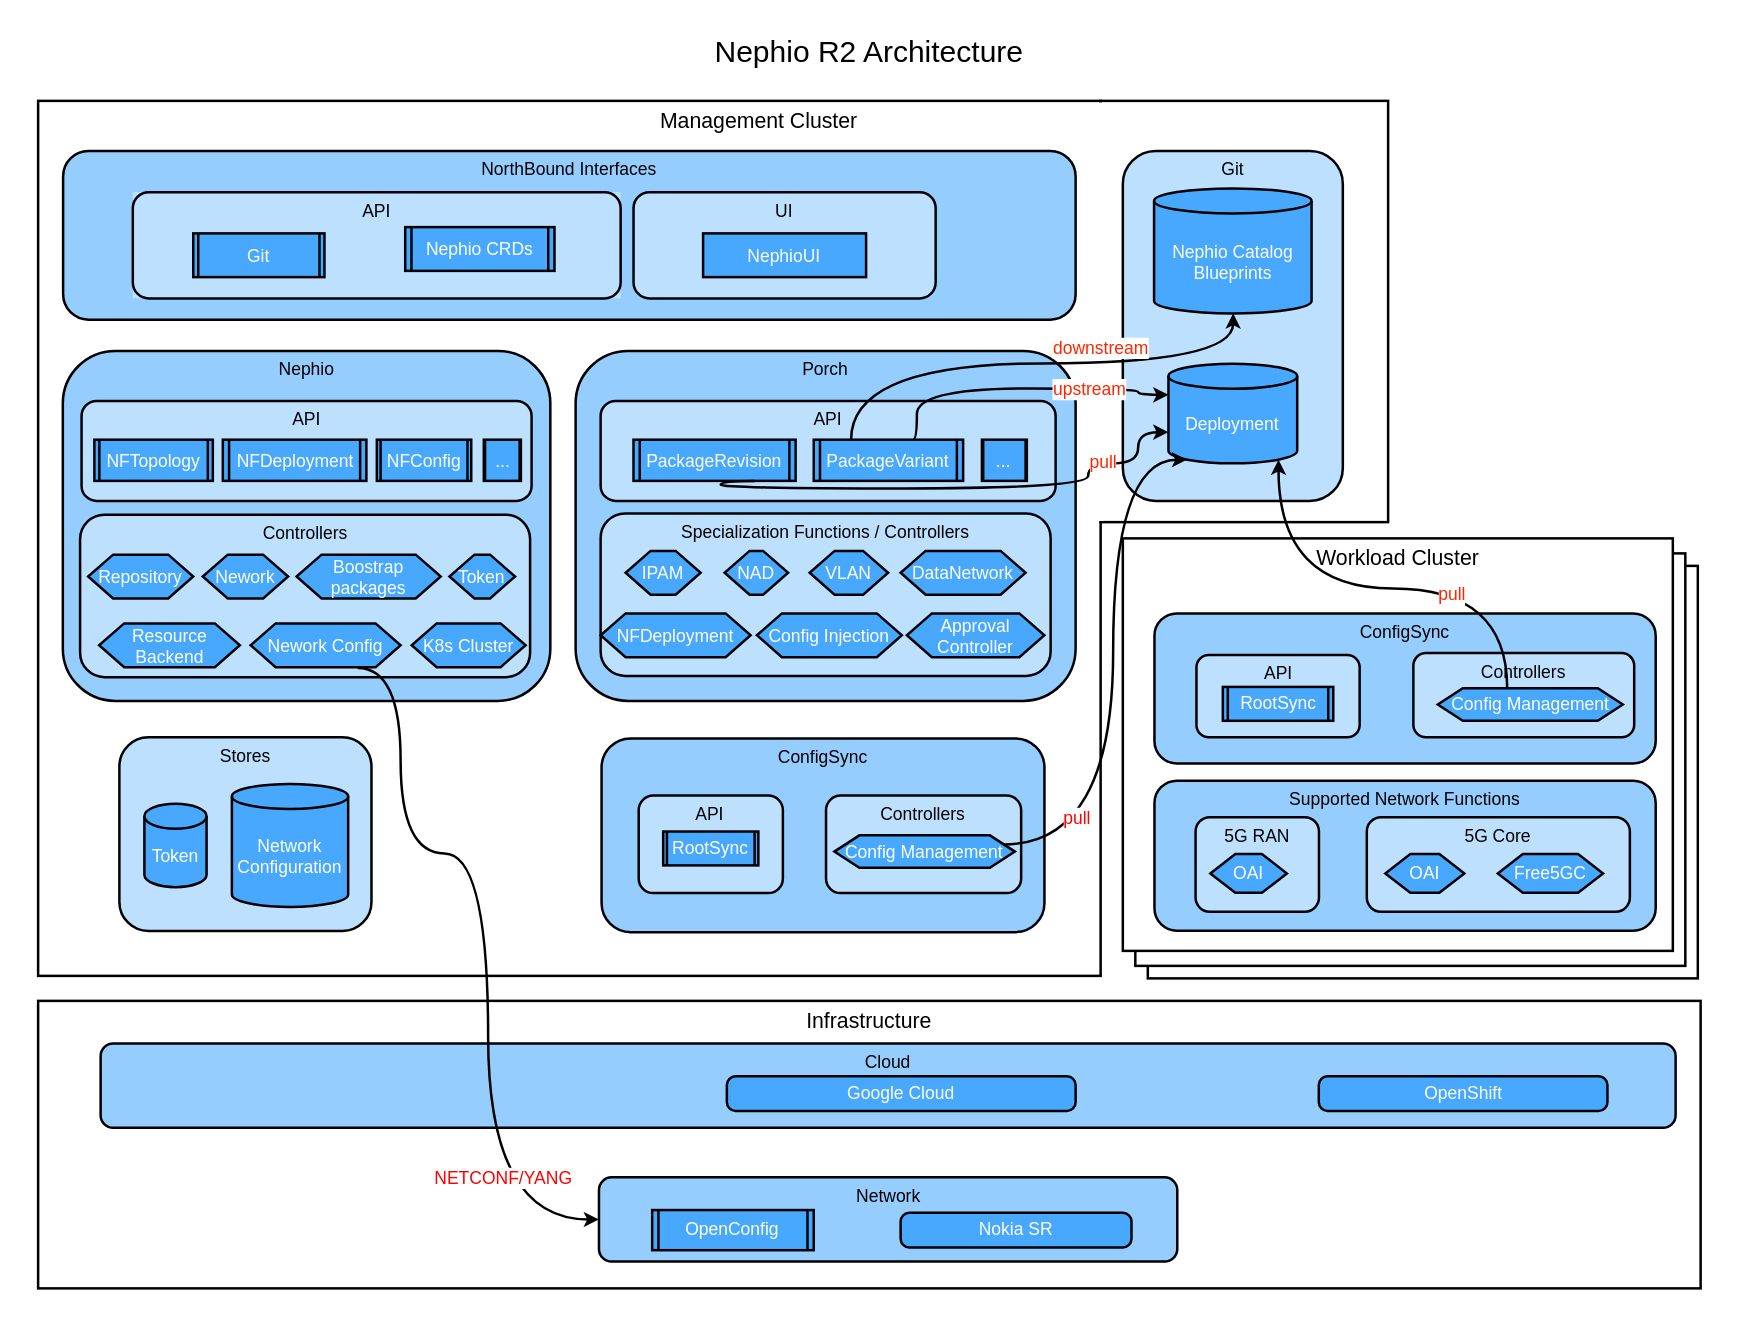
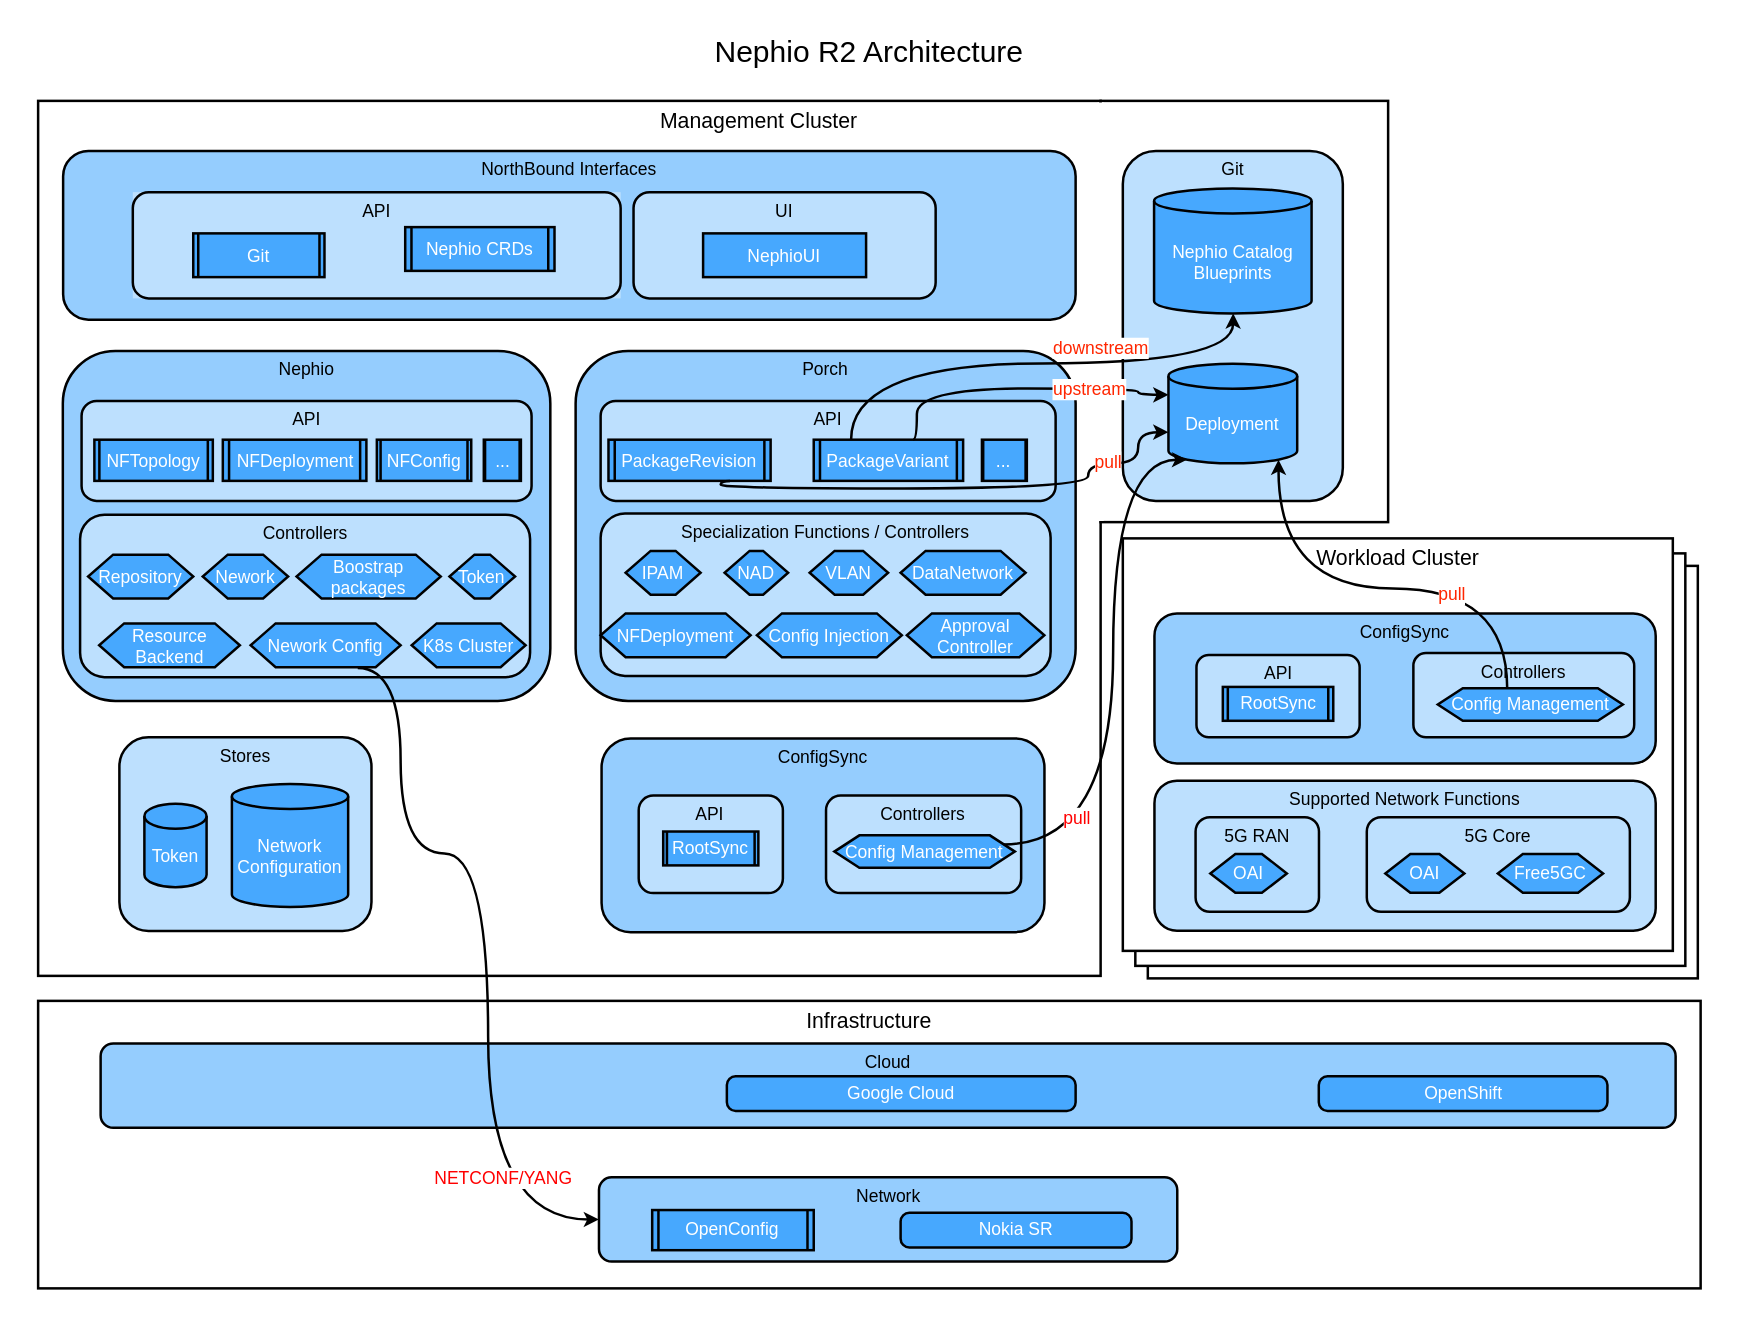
node "PackageRevision": moved (715, 460) -> (690, 460)
node "Supported Network Functions": fillcolor #95cdfe -> #bde0fe
